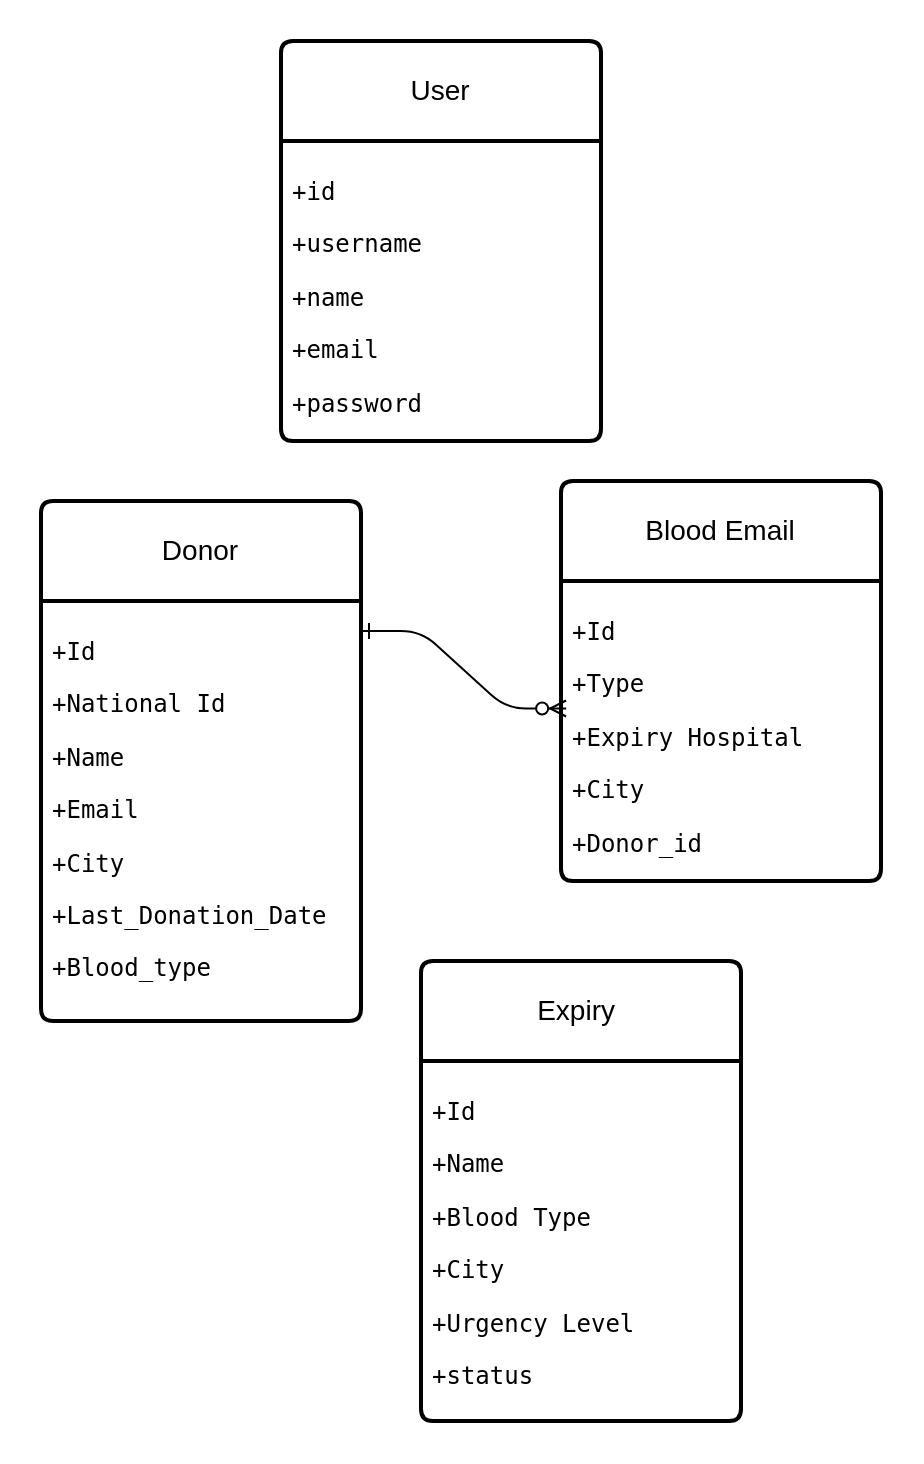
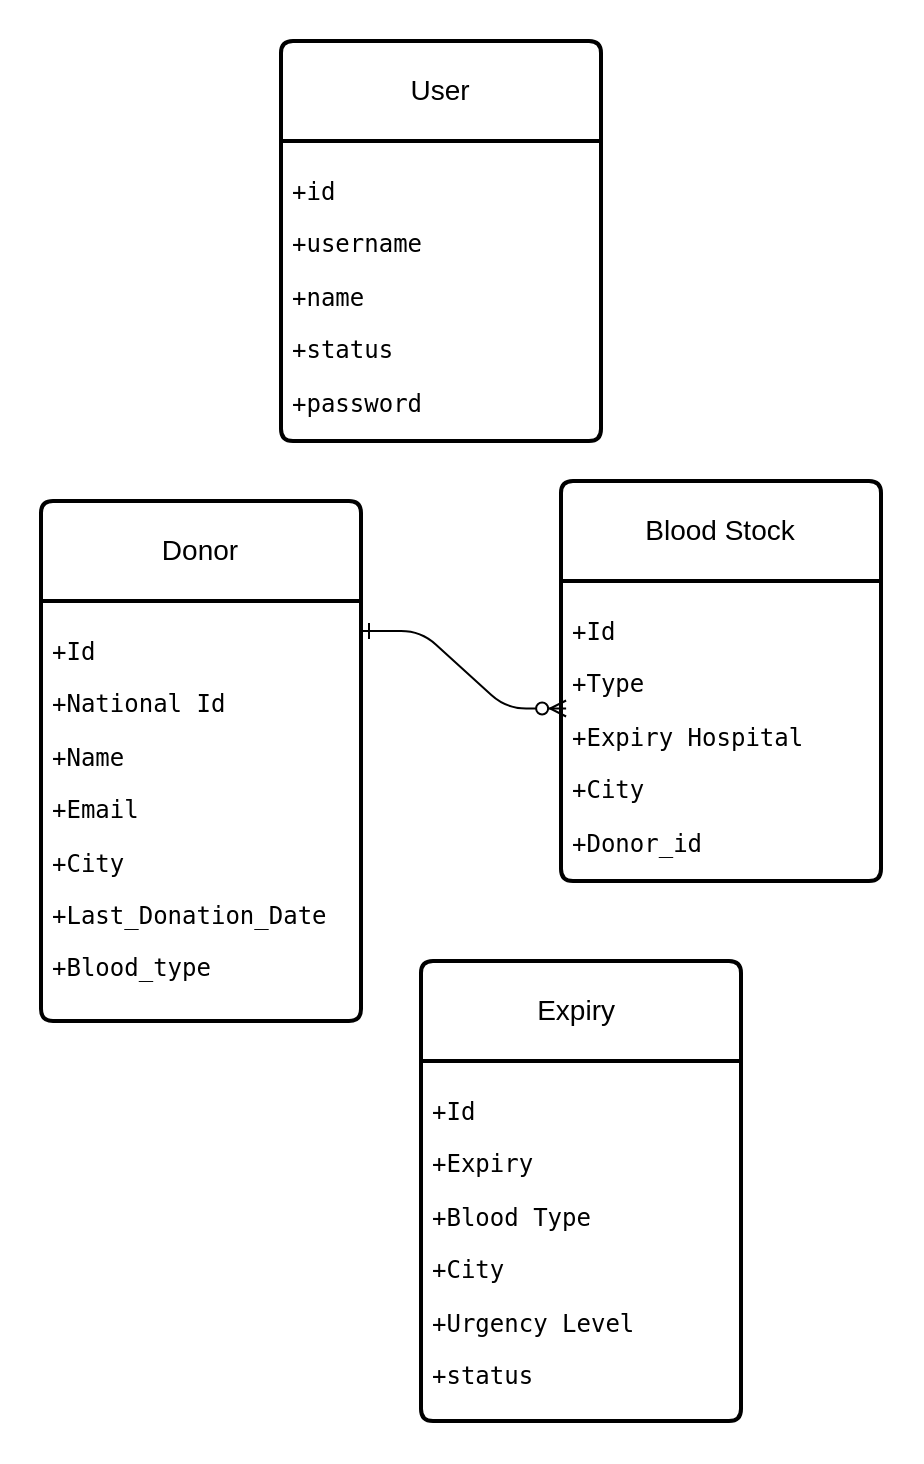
node "+id+username+name+email+password": label "+id+username+name+email+password" -> "+id+username+name+status+password"
node "Blood Email": label "Blood Email" -> "Blood Stock"
node "+Id+Name+Blood Type+City+Urgency Level+status": label "+Id+Name+Blood Type+City+Urgency Level+status" -> "+Id+Expiry+Blood Type+City+Urgency Level+status"
